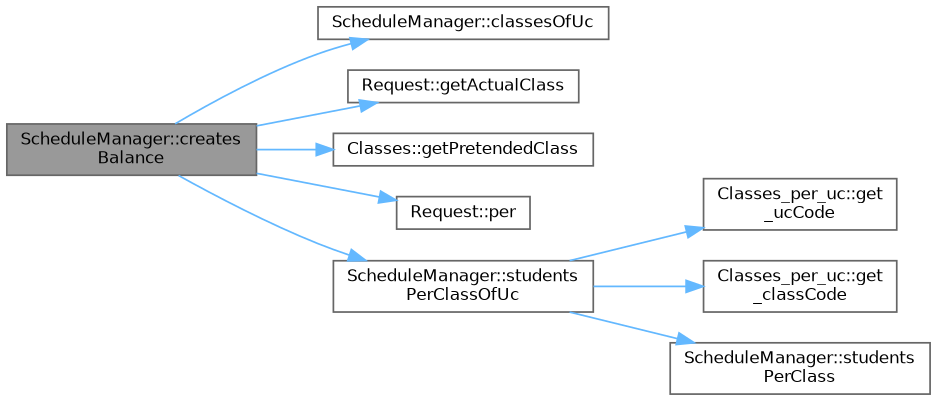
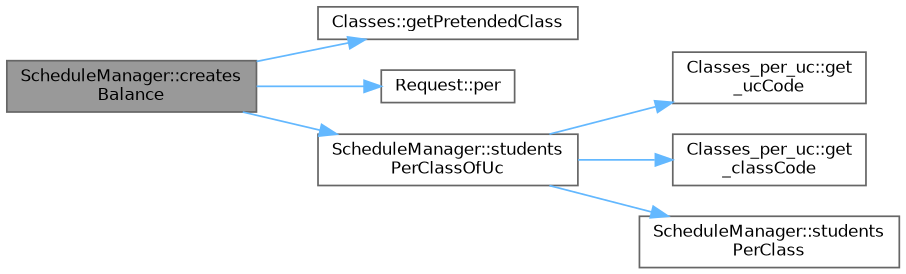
node "ScheduleManager::classesOfUc": removed
node "Request::getActualClass": removed
